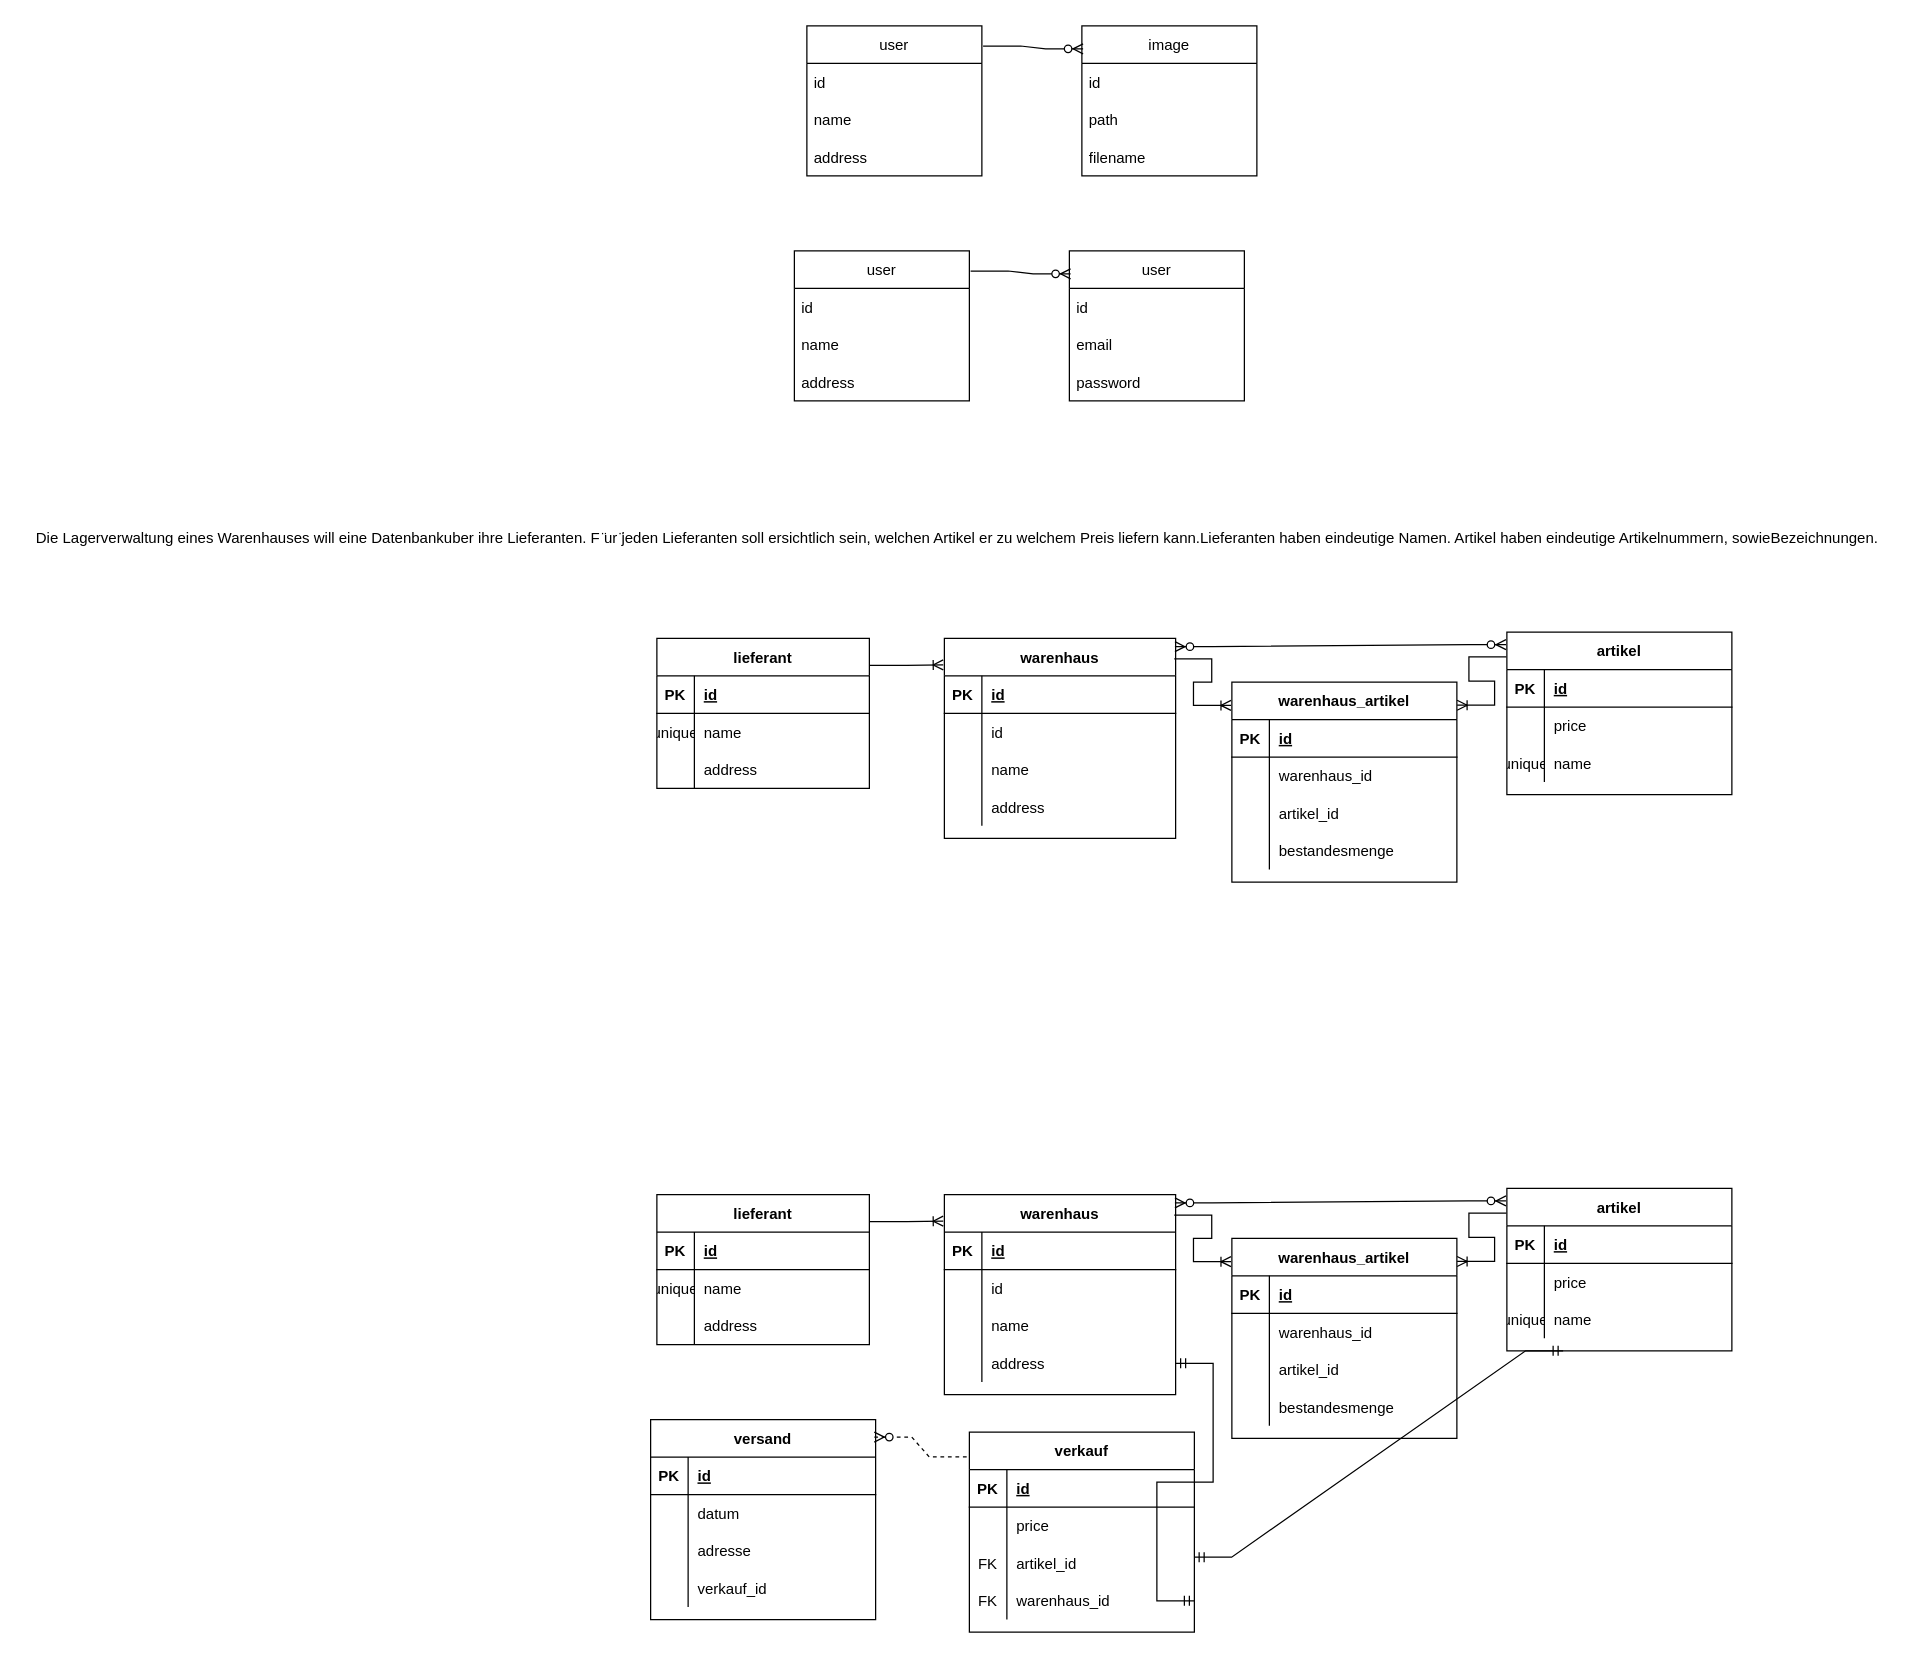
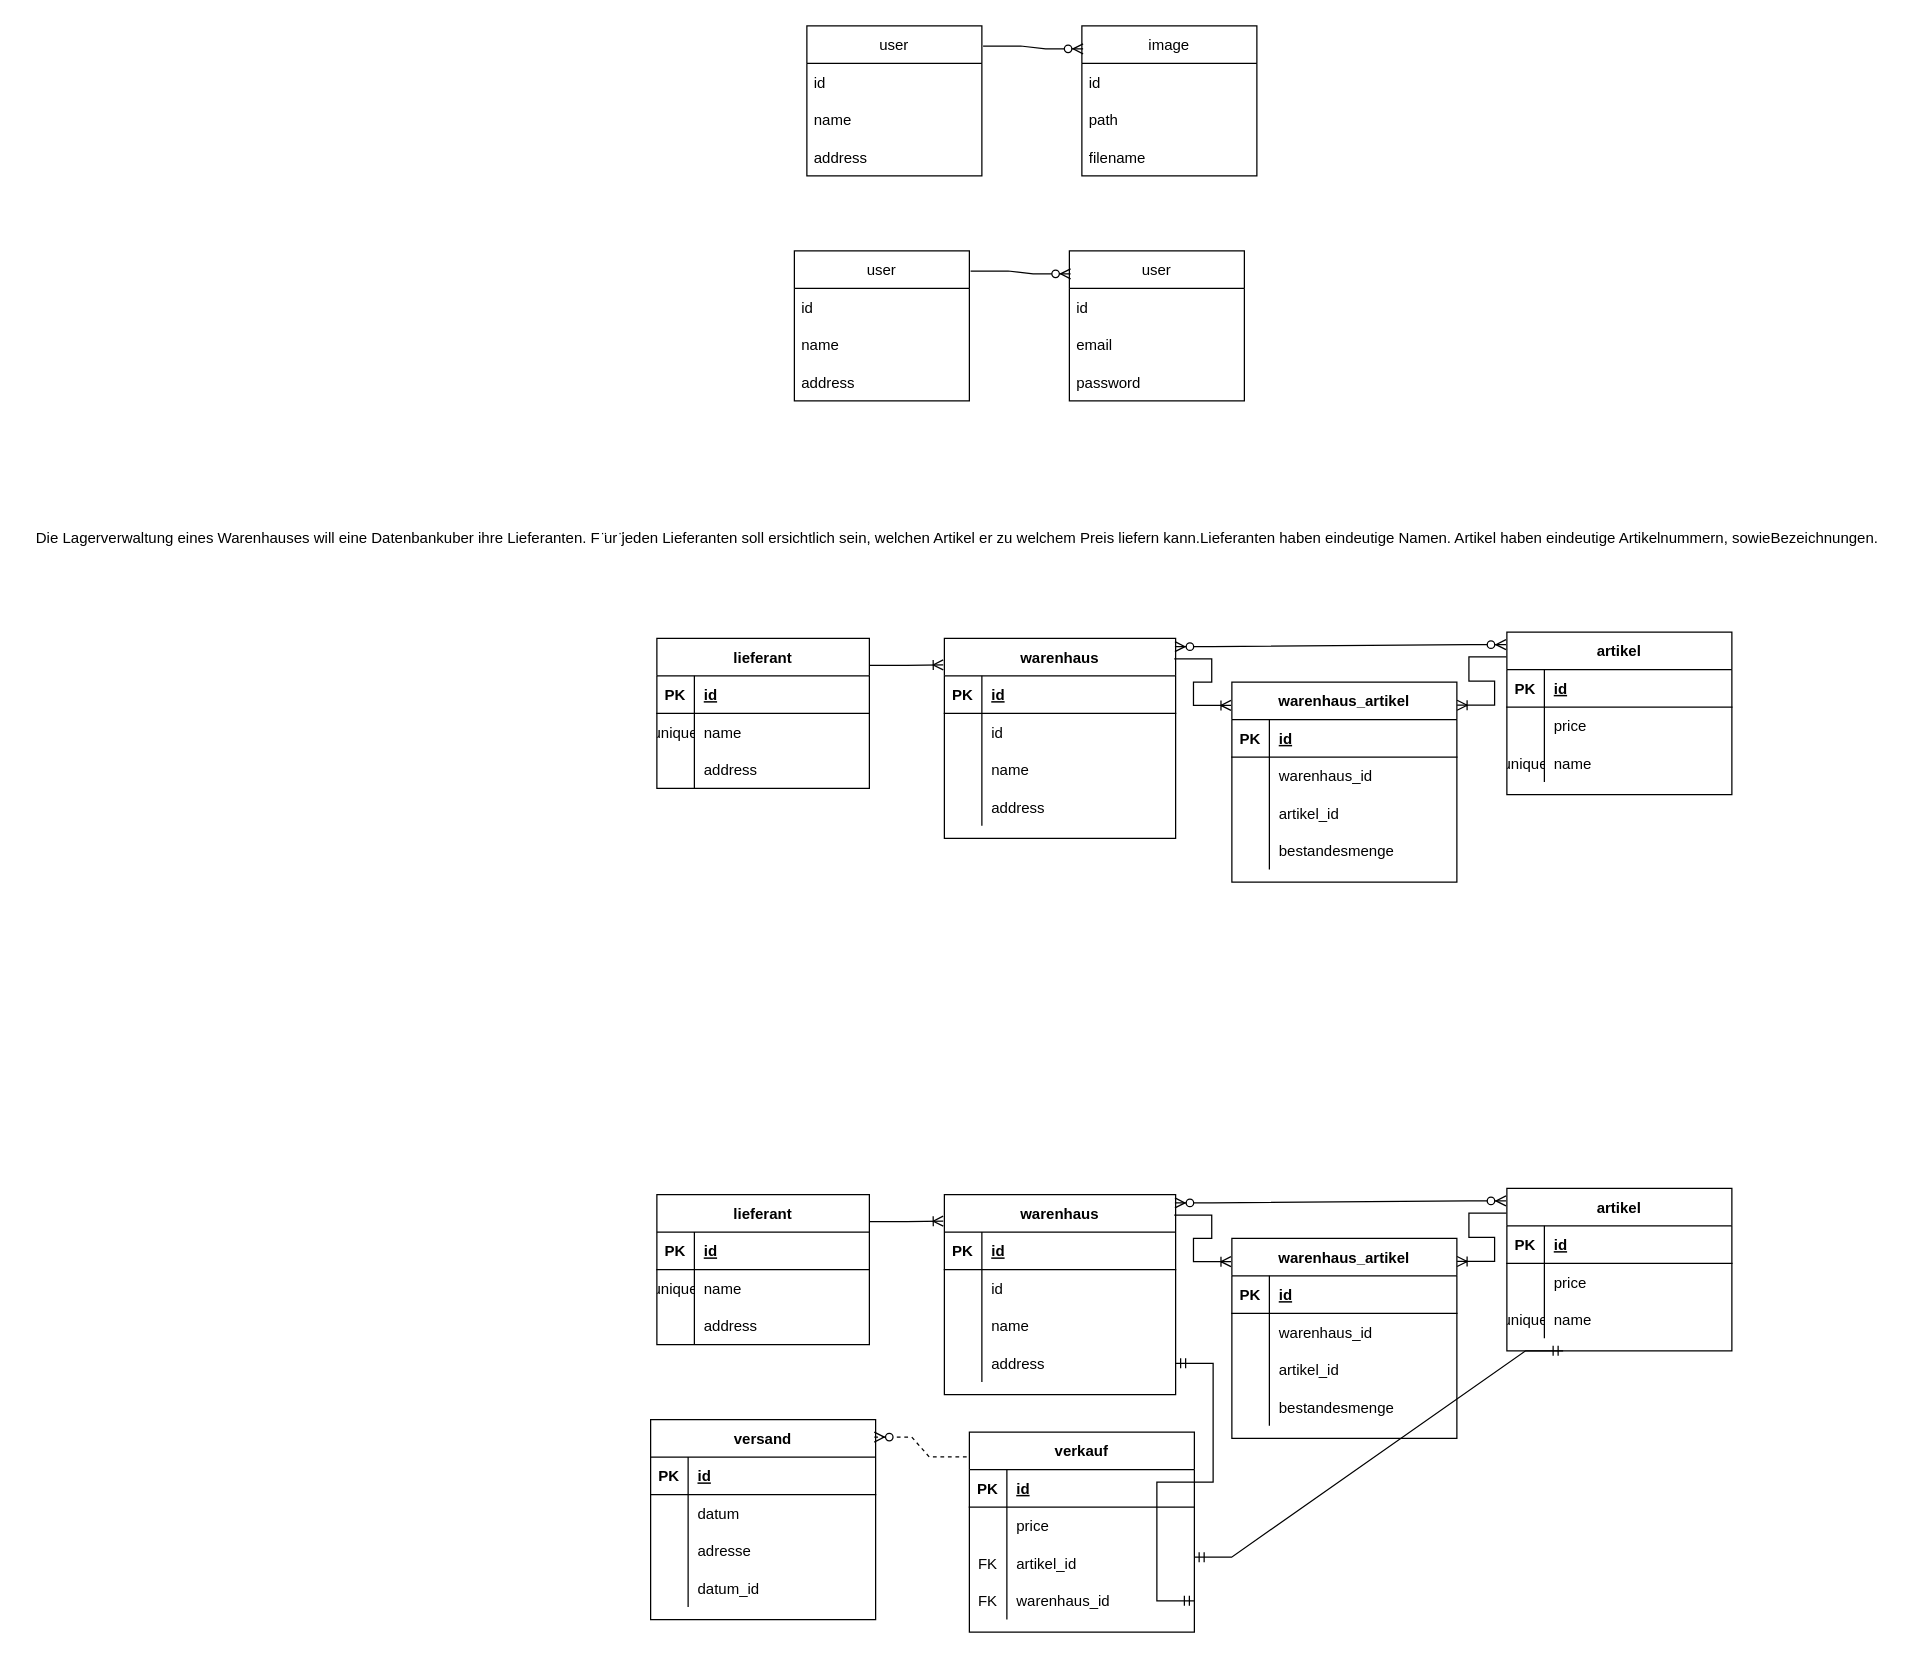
node "verkauf_id": label "verkauf_id" -> "datum_id"
